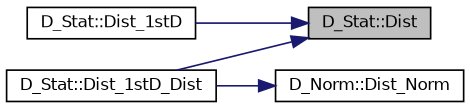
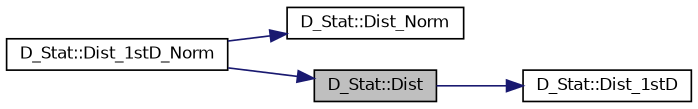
edge "D_Stat::Dist_1stD" -> "D_Stat::Dist": reversed
node "D_Stat::Dist_1stD_Dist": label "D_Stat::Dist_1stD_Dist" -> "D_Stat::Dist_1stD_Norm"
node "D_Norm::Dist_Norm": label "D_Norm::Dist_Norm" -> "D_Stat::Dist_Norm"
